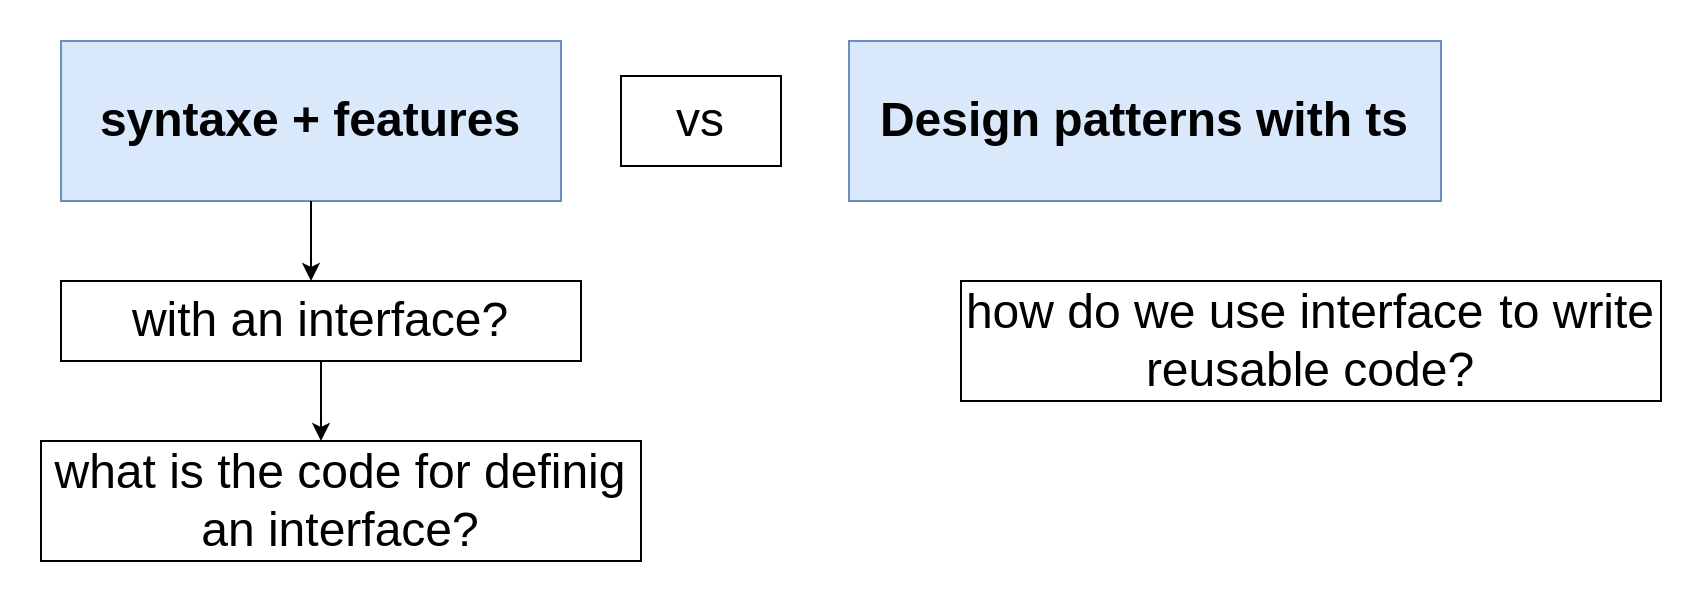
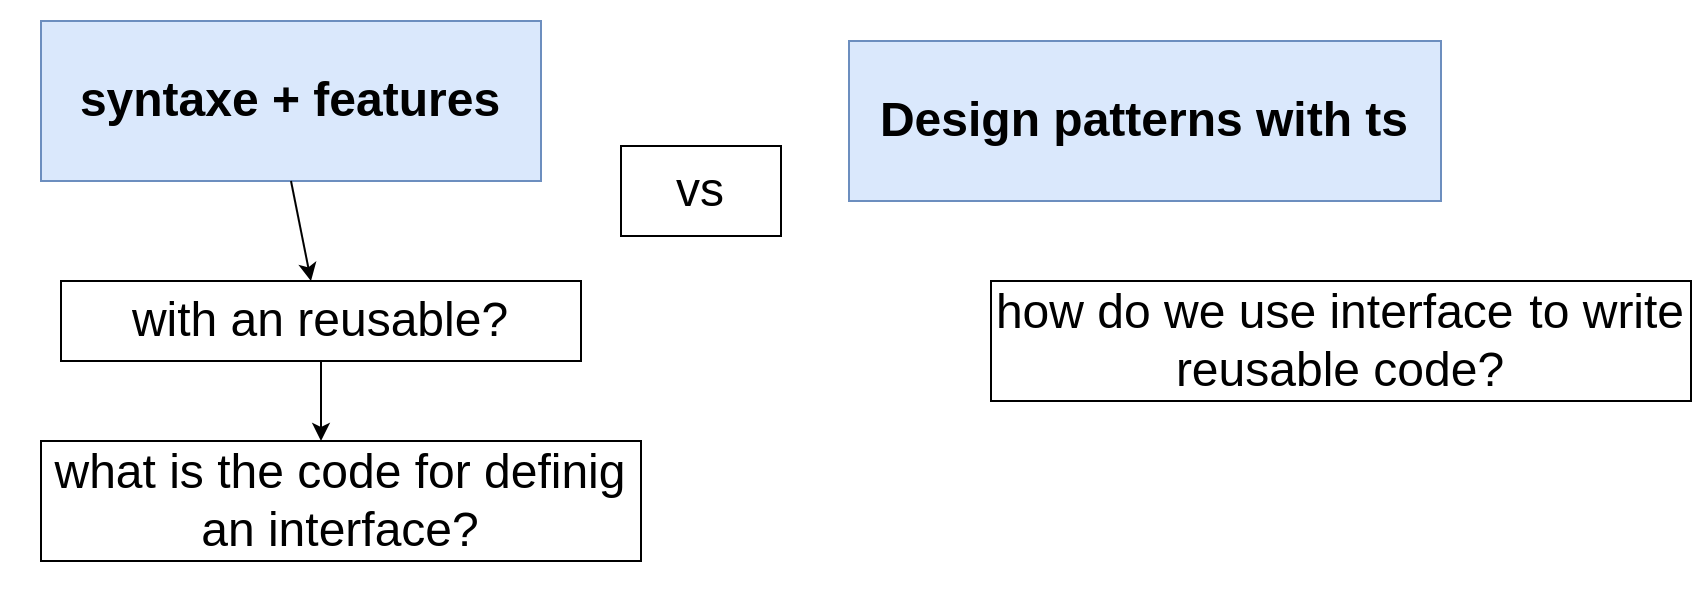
node "syntaxe + features": moved (311, 121) -> (291, 101)
node "vs": moved (701, 121) -> (701, 191)
node "with an interface?": label "with an interface?" -> "with an reusable?"
node "how do we use interface to write reusable code?": moved (1311, 341) -> (1341, 341)
